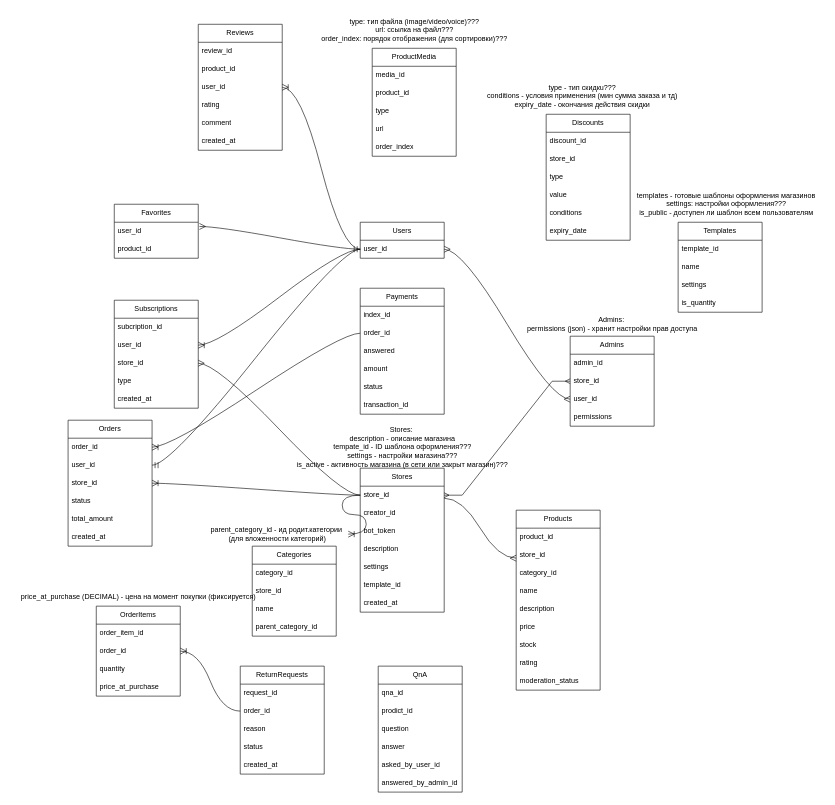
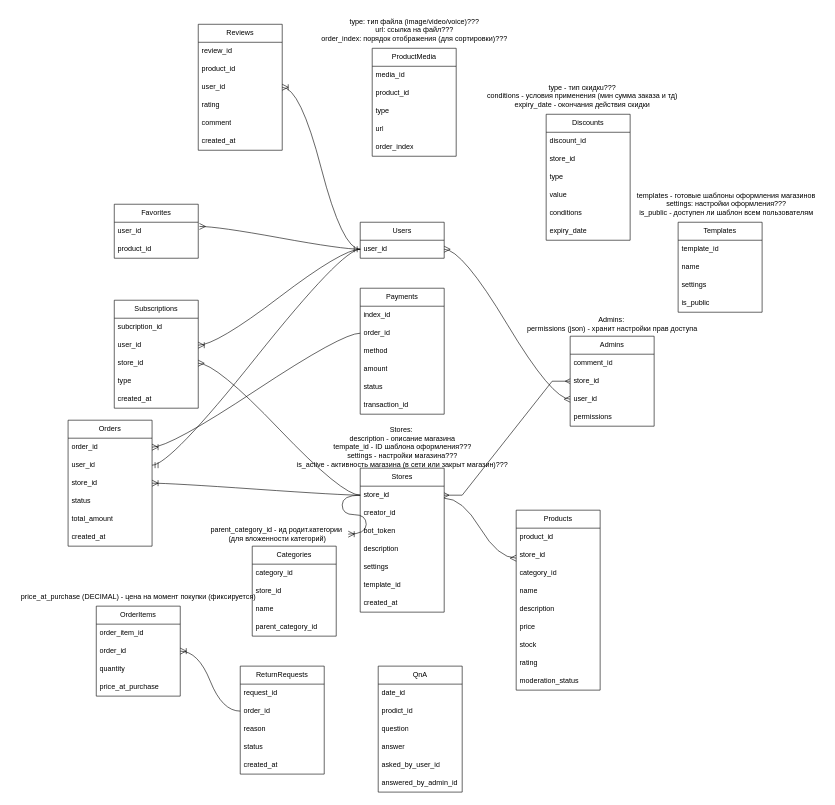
node "is_quantity": label "is_quantity" -> "is_public"
node "answered": label "answered" -> "method"
node "admin_id": label "admin_id" -> "comment_id"
node "qna_id": label "qna_id" -> "date_id"
